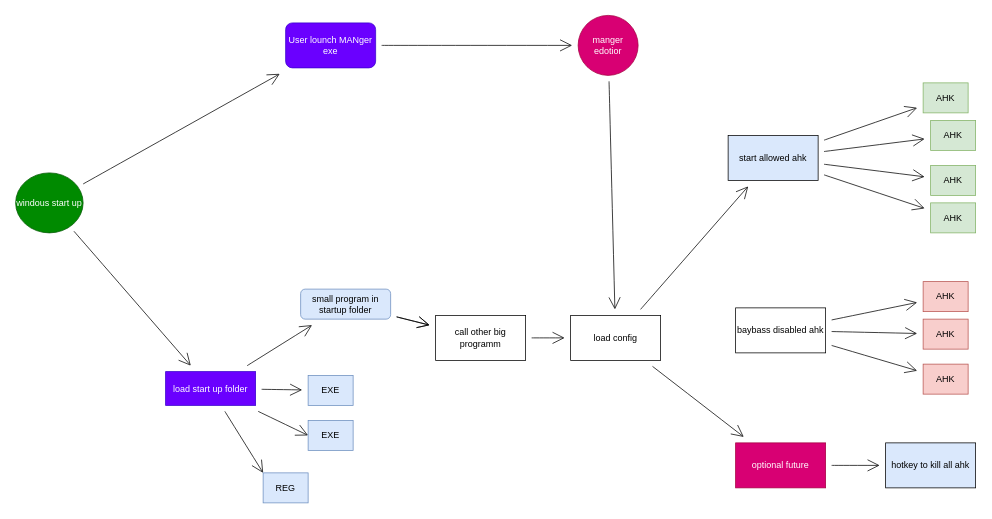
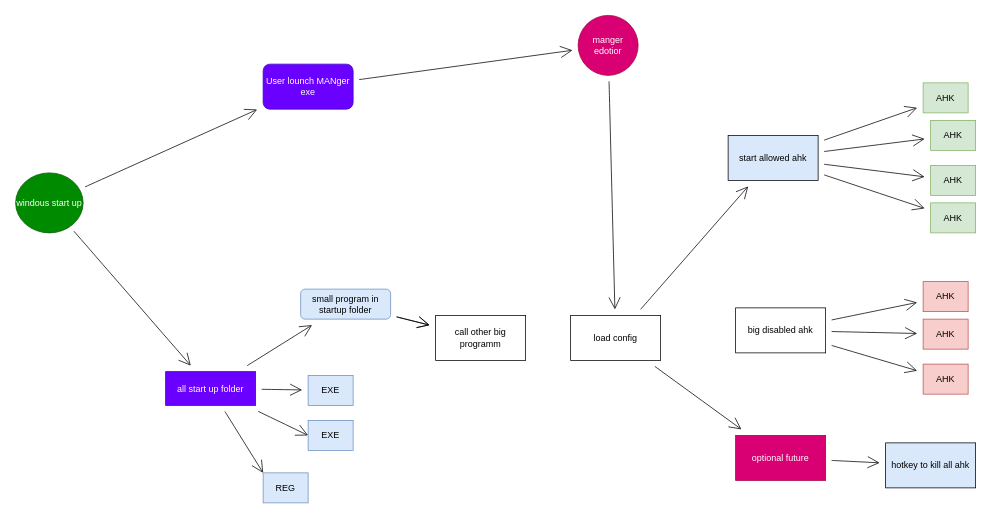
node "User lounch MANger exe": moved (330, 45) -> (308, 87)
node "baybass disabled ahk": label "baybass disabled ahk" -> "big disabled ahk"
edge "call other big programm" -> "load config": removed
node "load start up folder": label "load start up folder" -> "all start up folder"
node "optional future": moved (780, 465) -> (780, 458)
